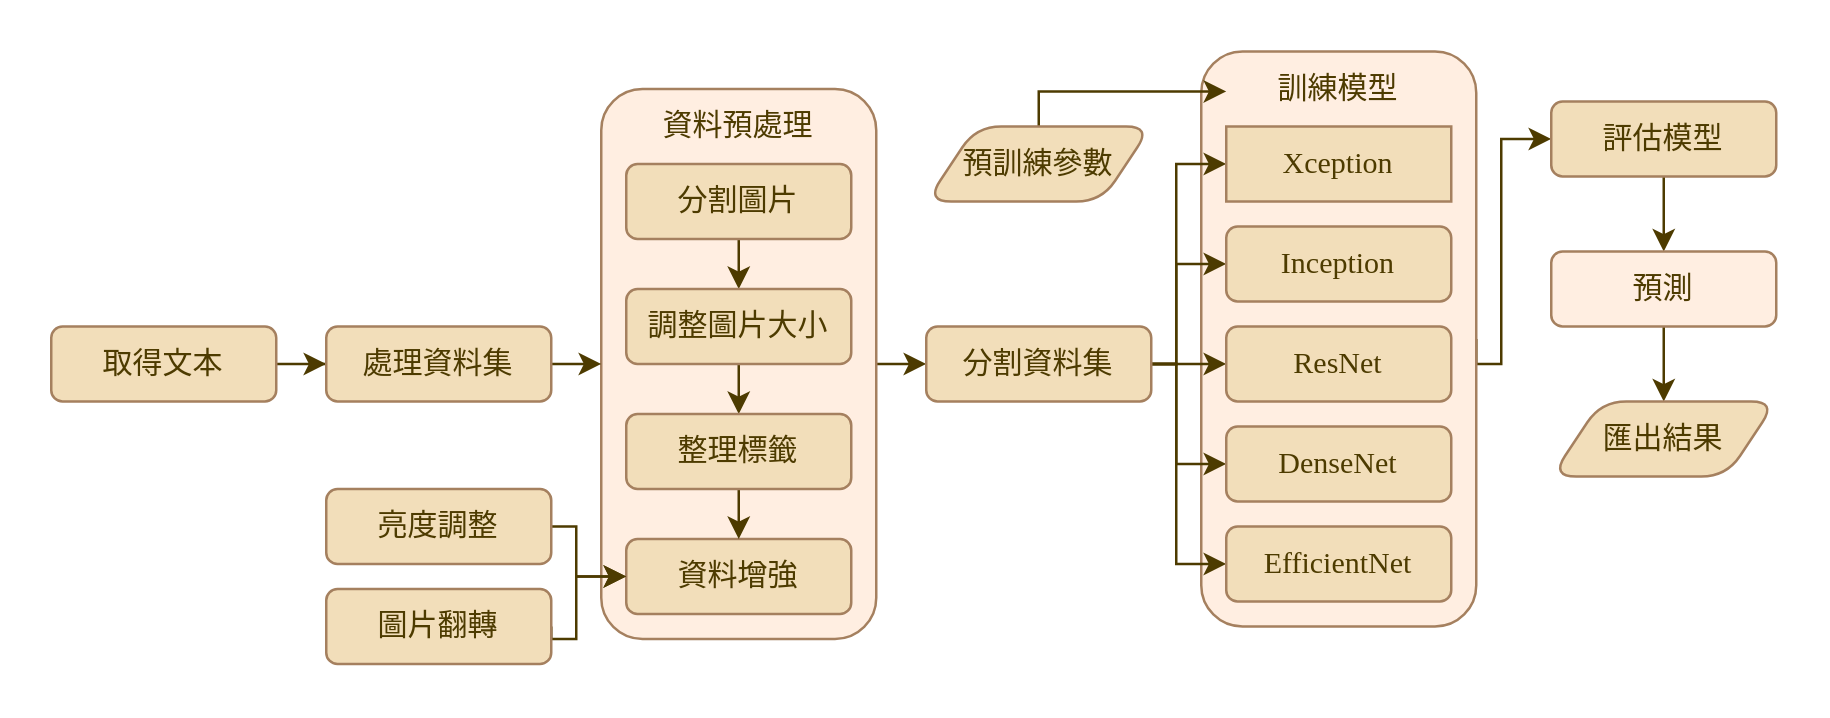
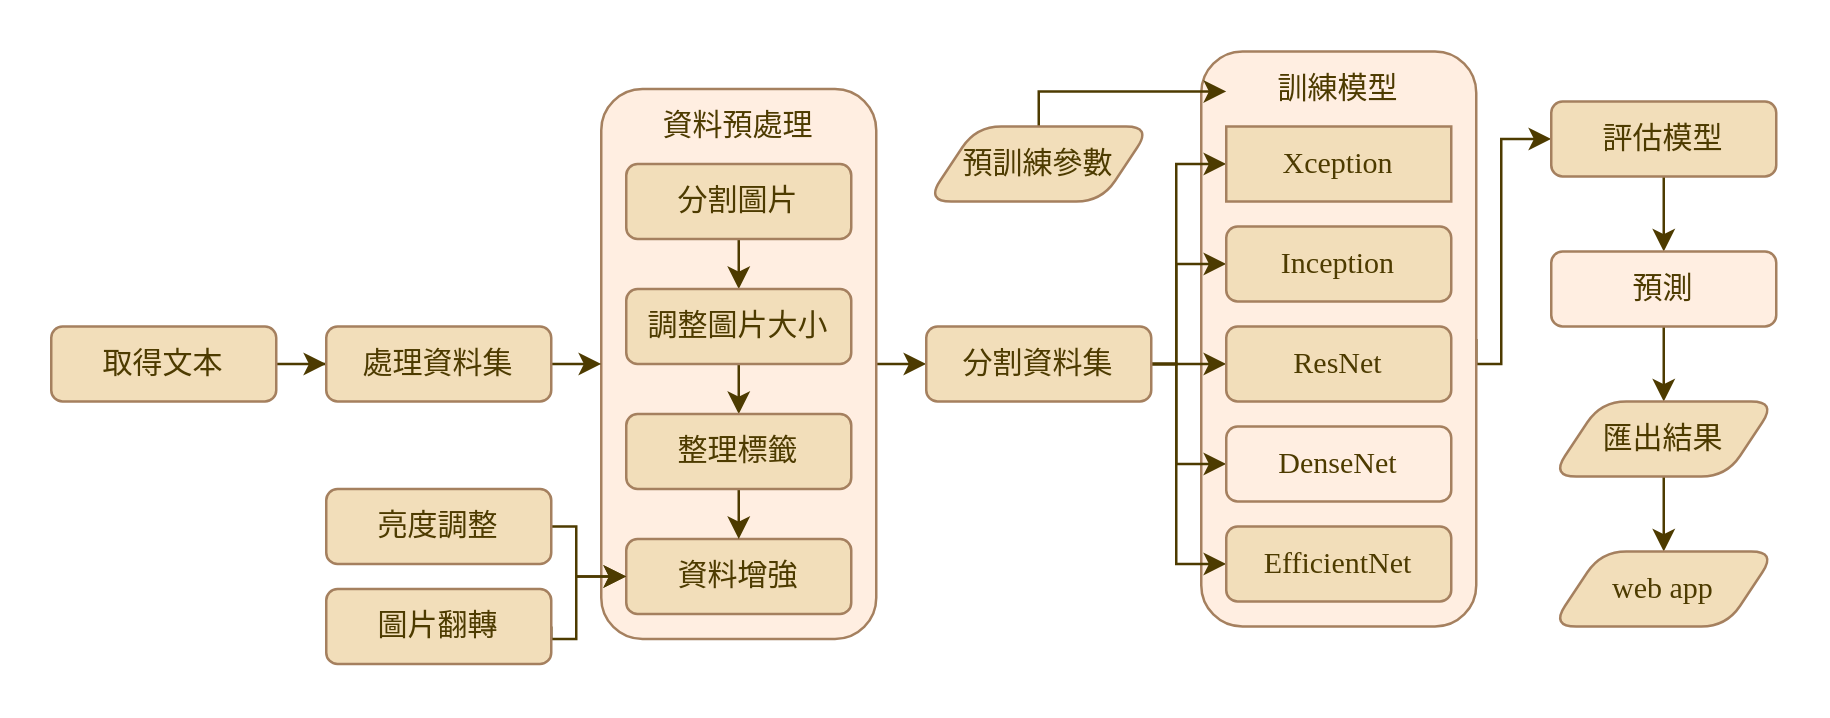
node "DenseNet": fillcolor #f2deba -> #ffeee1
edge "匯出結果" -> "web app": added
node "web app": added
